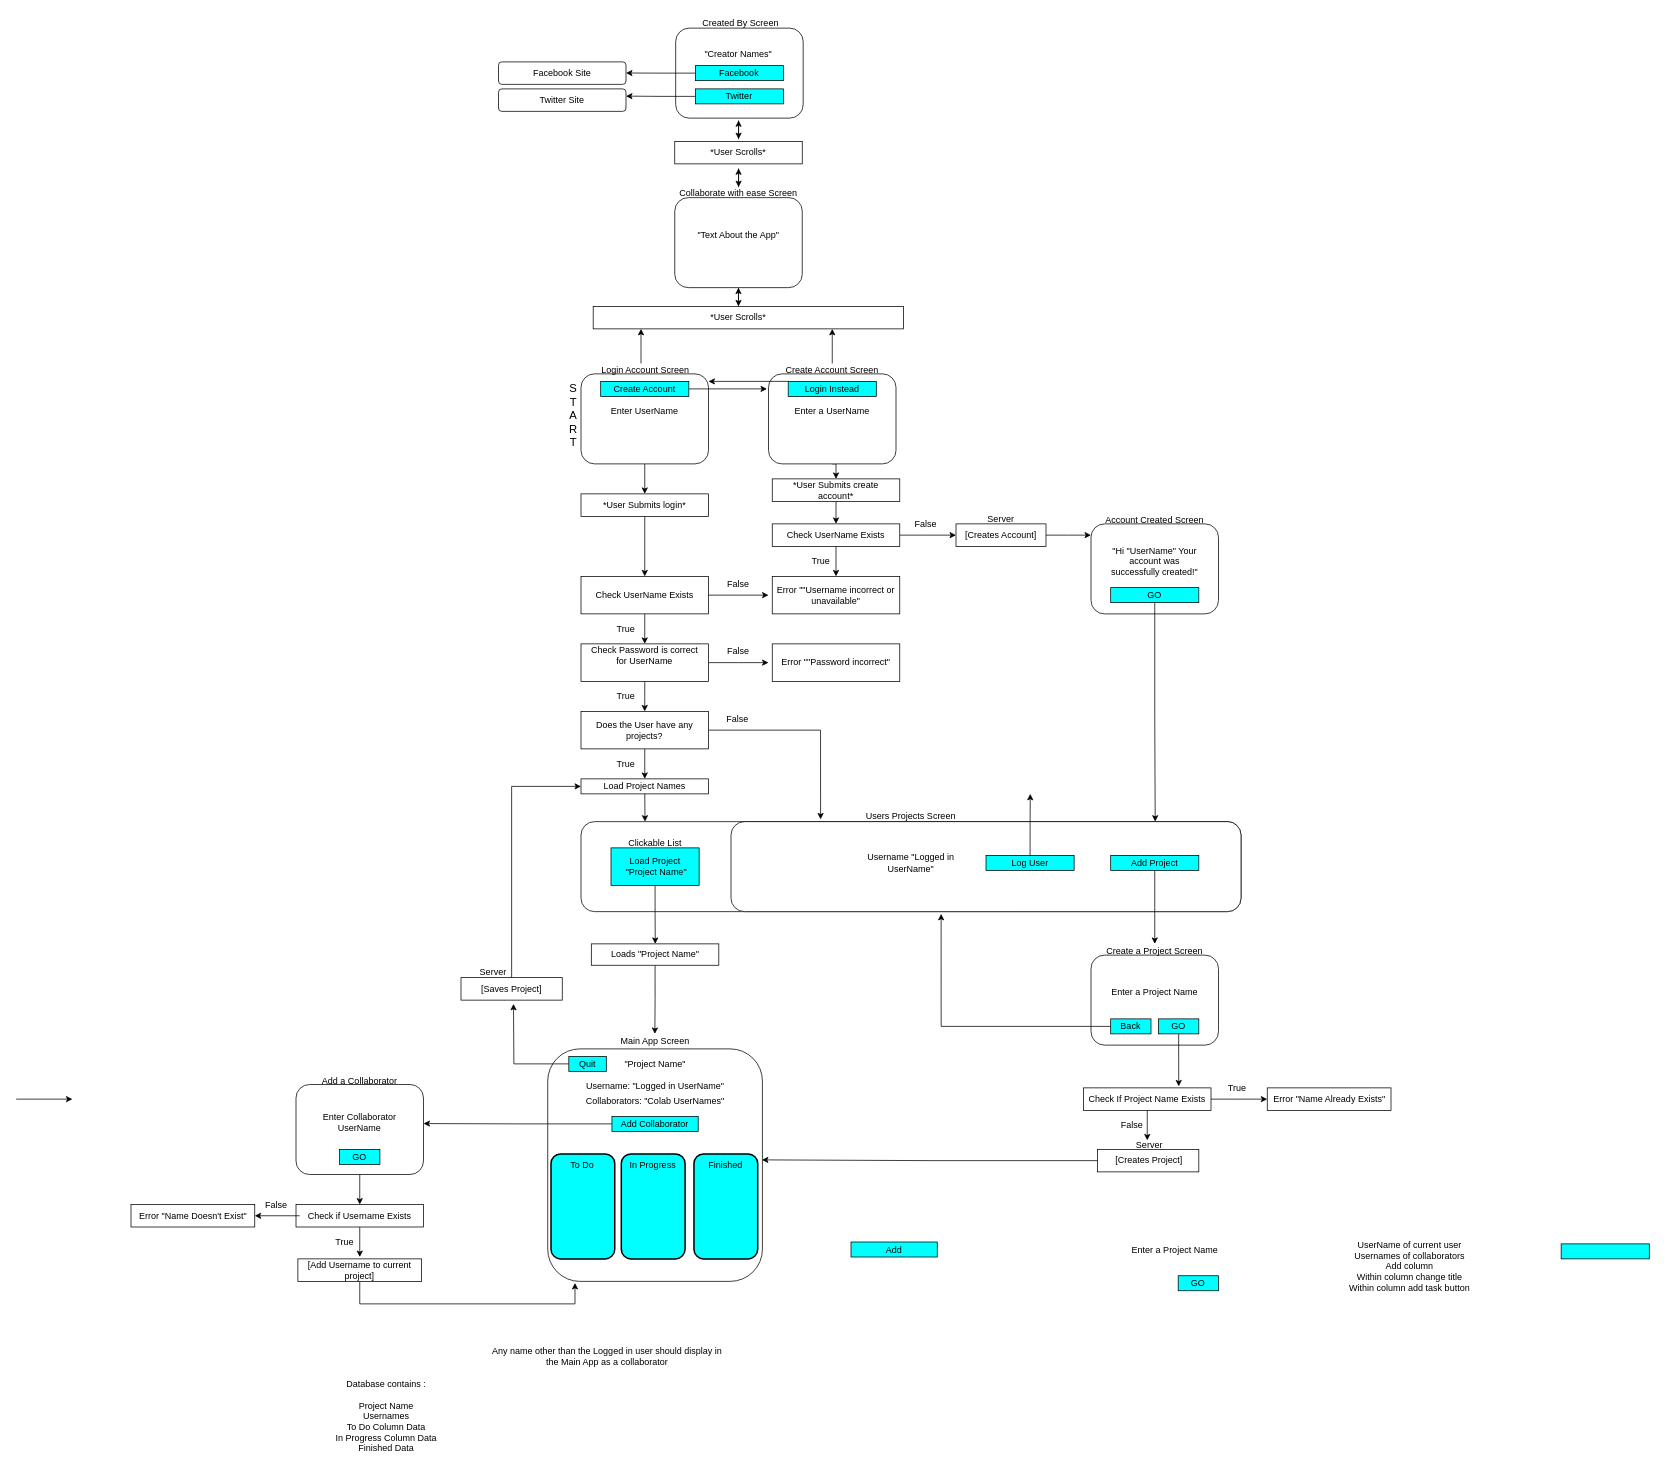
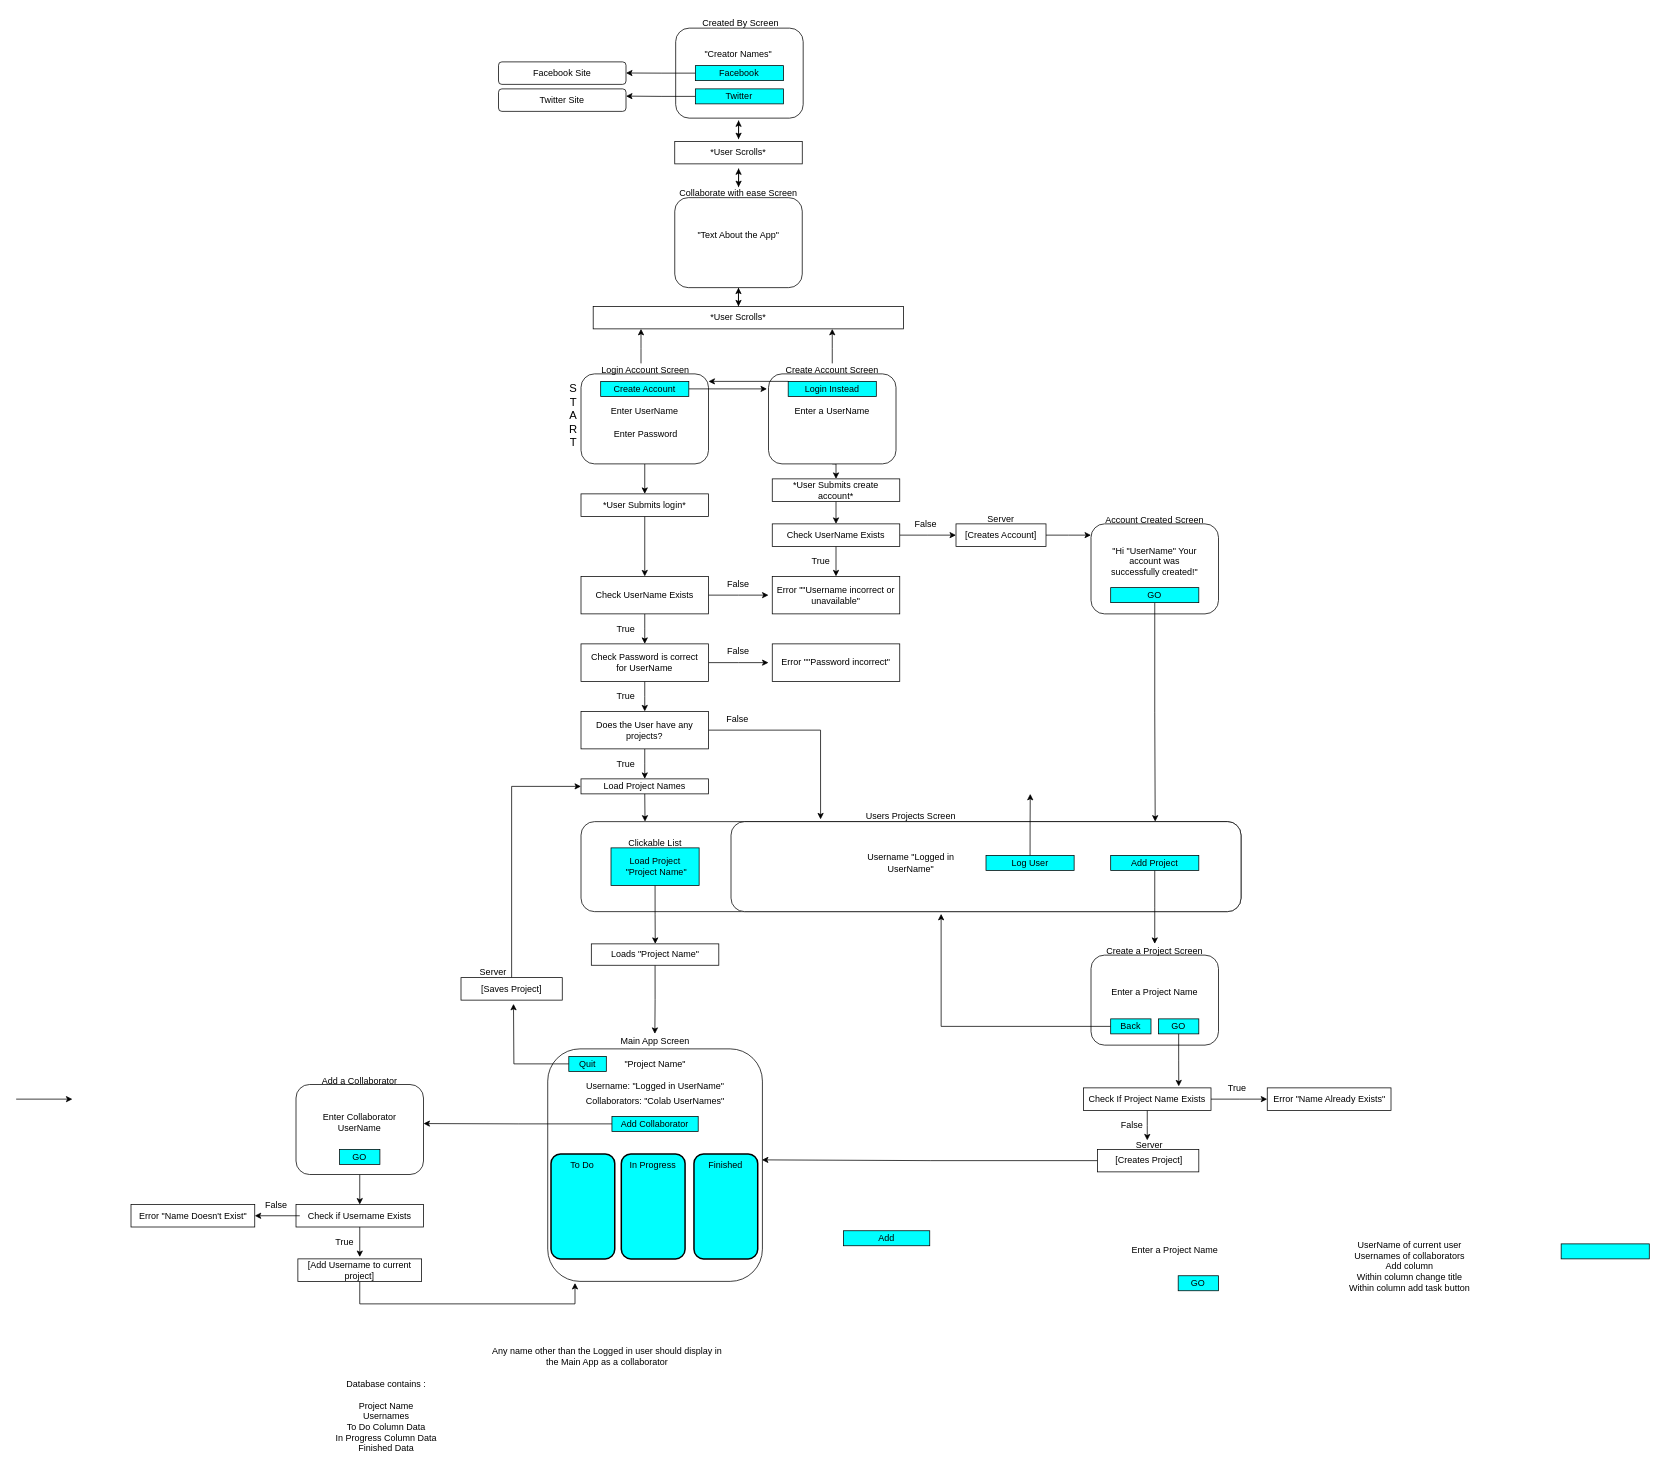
node "Enter Password": added
node "Check Password is correct for UserName": moved (645, 655) -> (645, 663)
node "Add": moved (894, 1250) -> (887, 1238)
